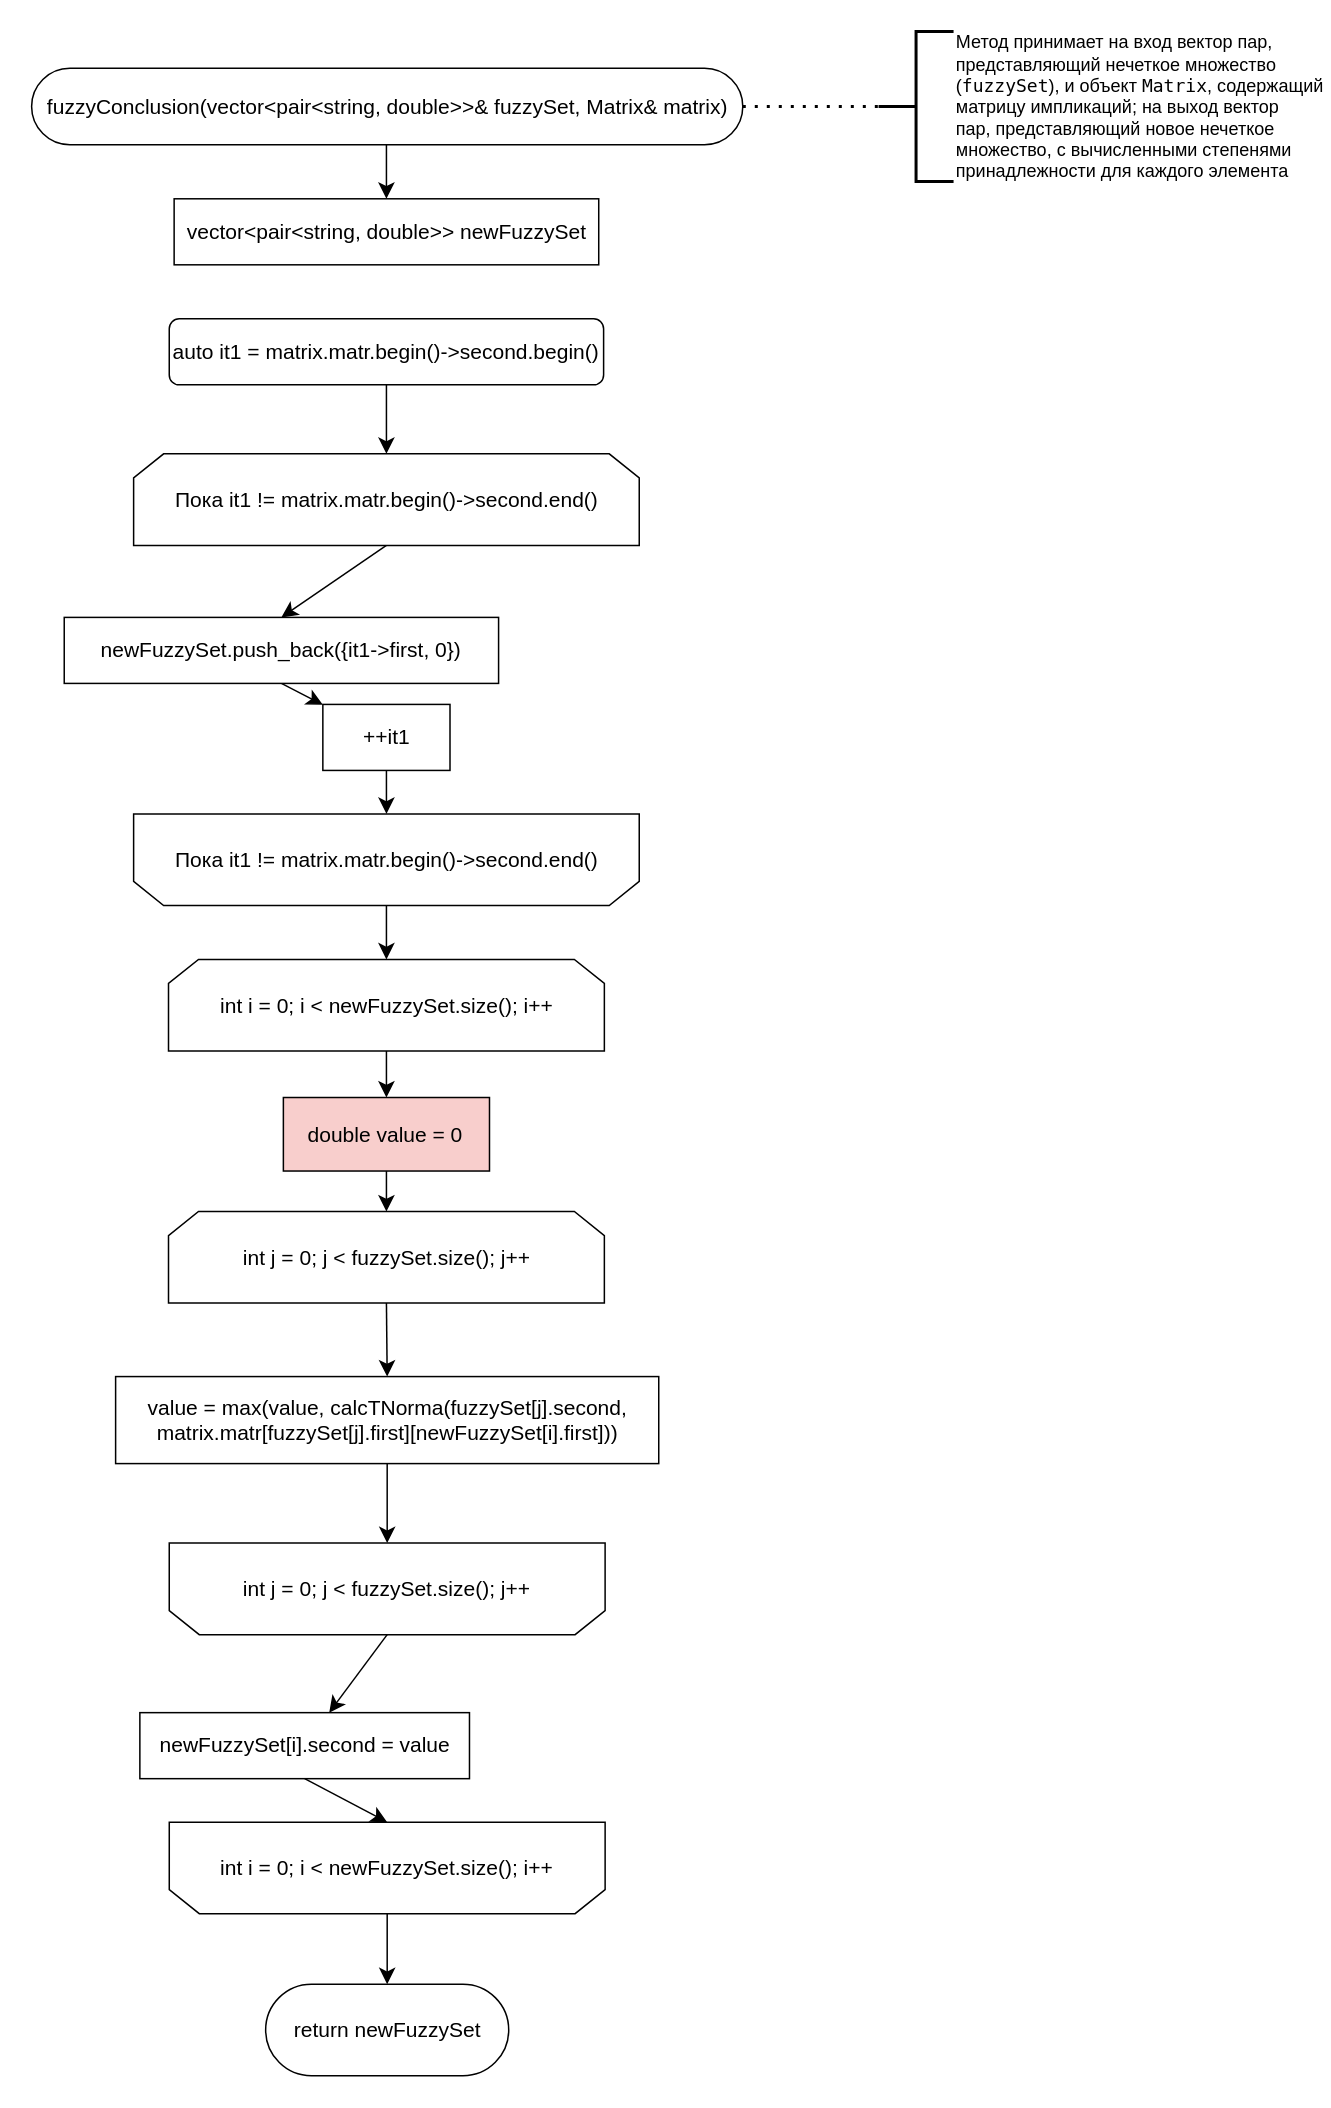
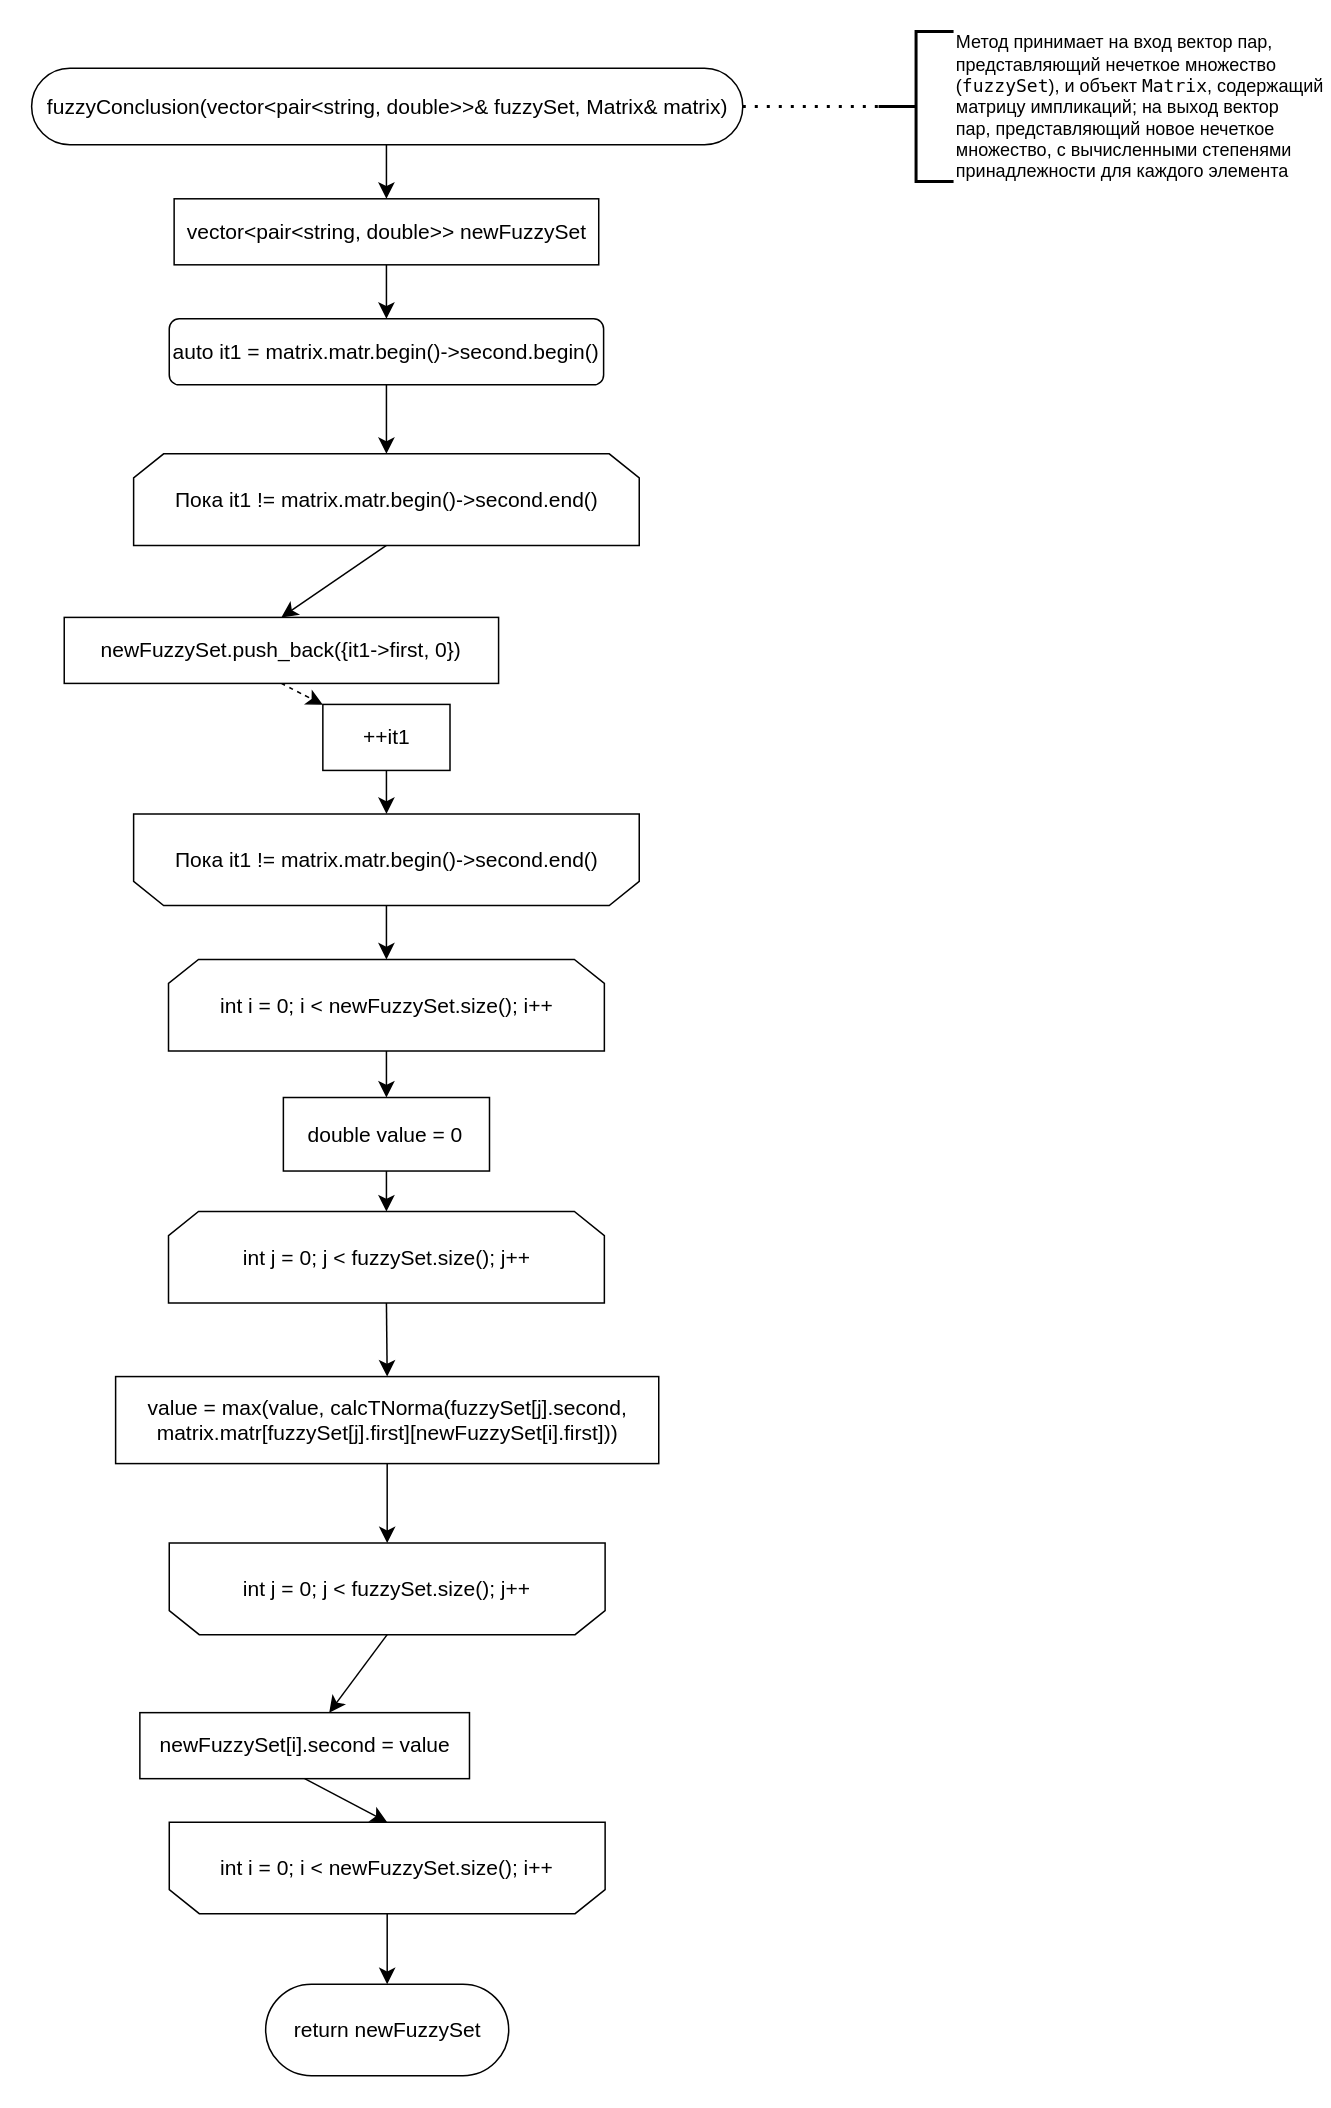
edge "vector<pair<string, double>> newFuzzySet" -> "auto it1 = matrix.matr.begin()->second.begin()": added
edge "newFuzzySet.push_back({it1->first, 0})" -> "++it1": style solid -> dashed
node "double value = 0": fillcolor #f8cecc -> #ffffff
